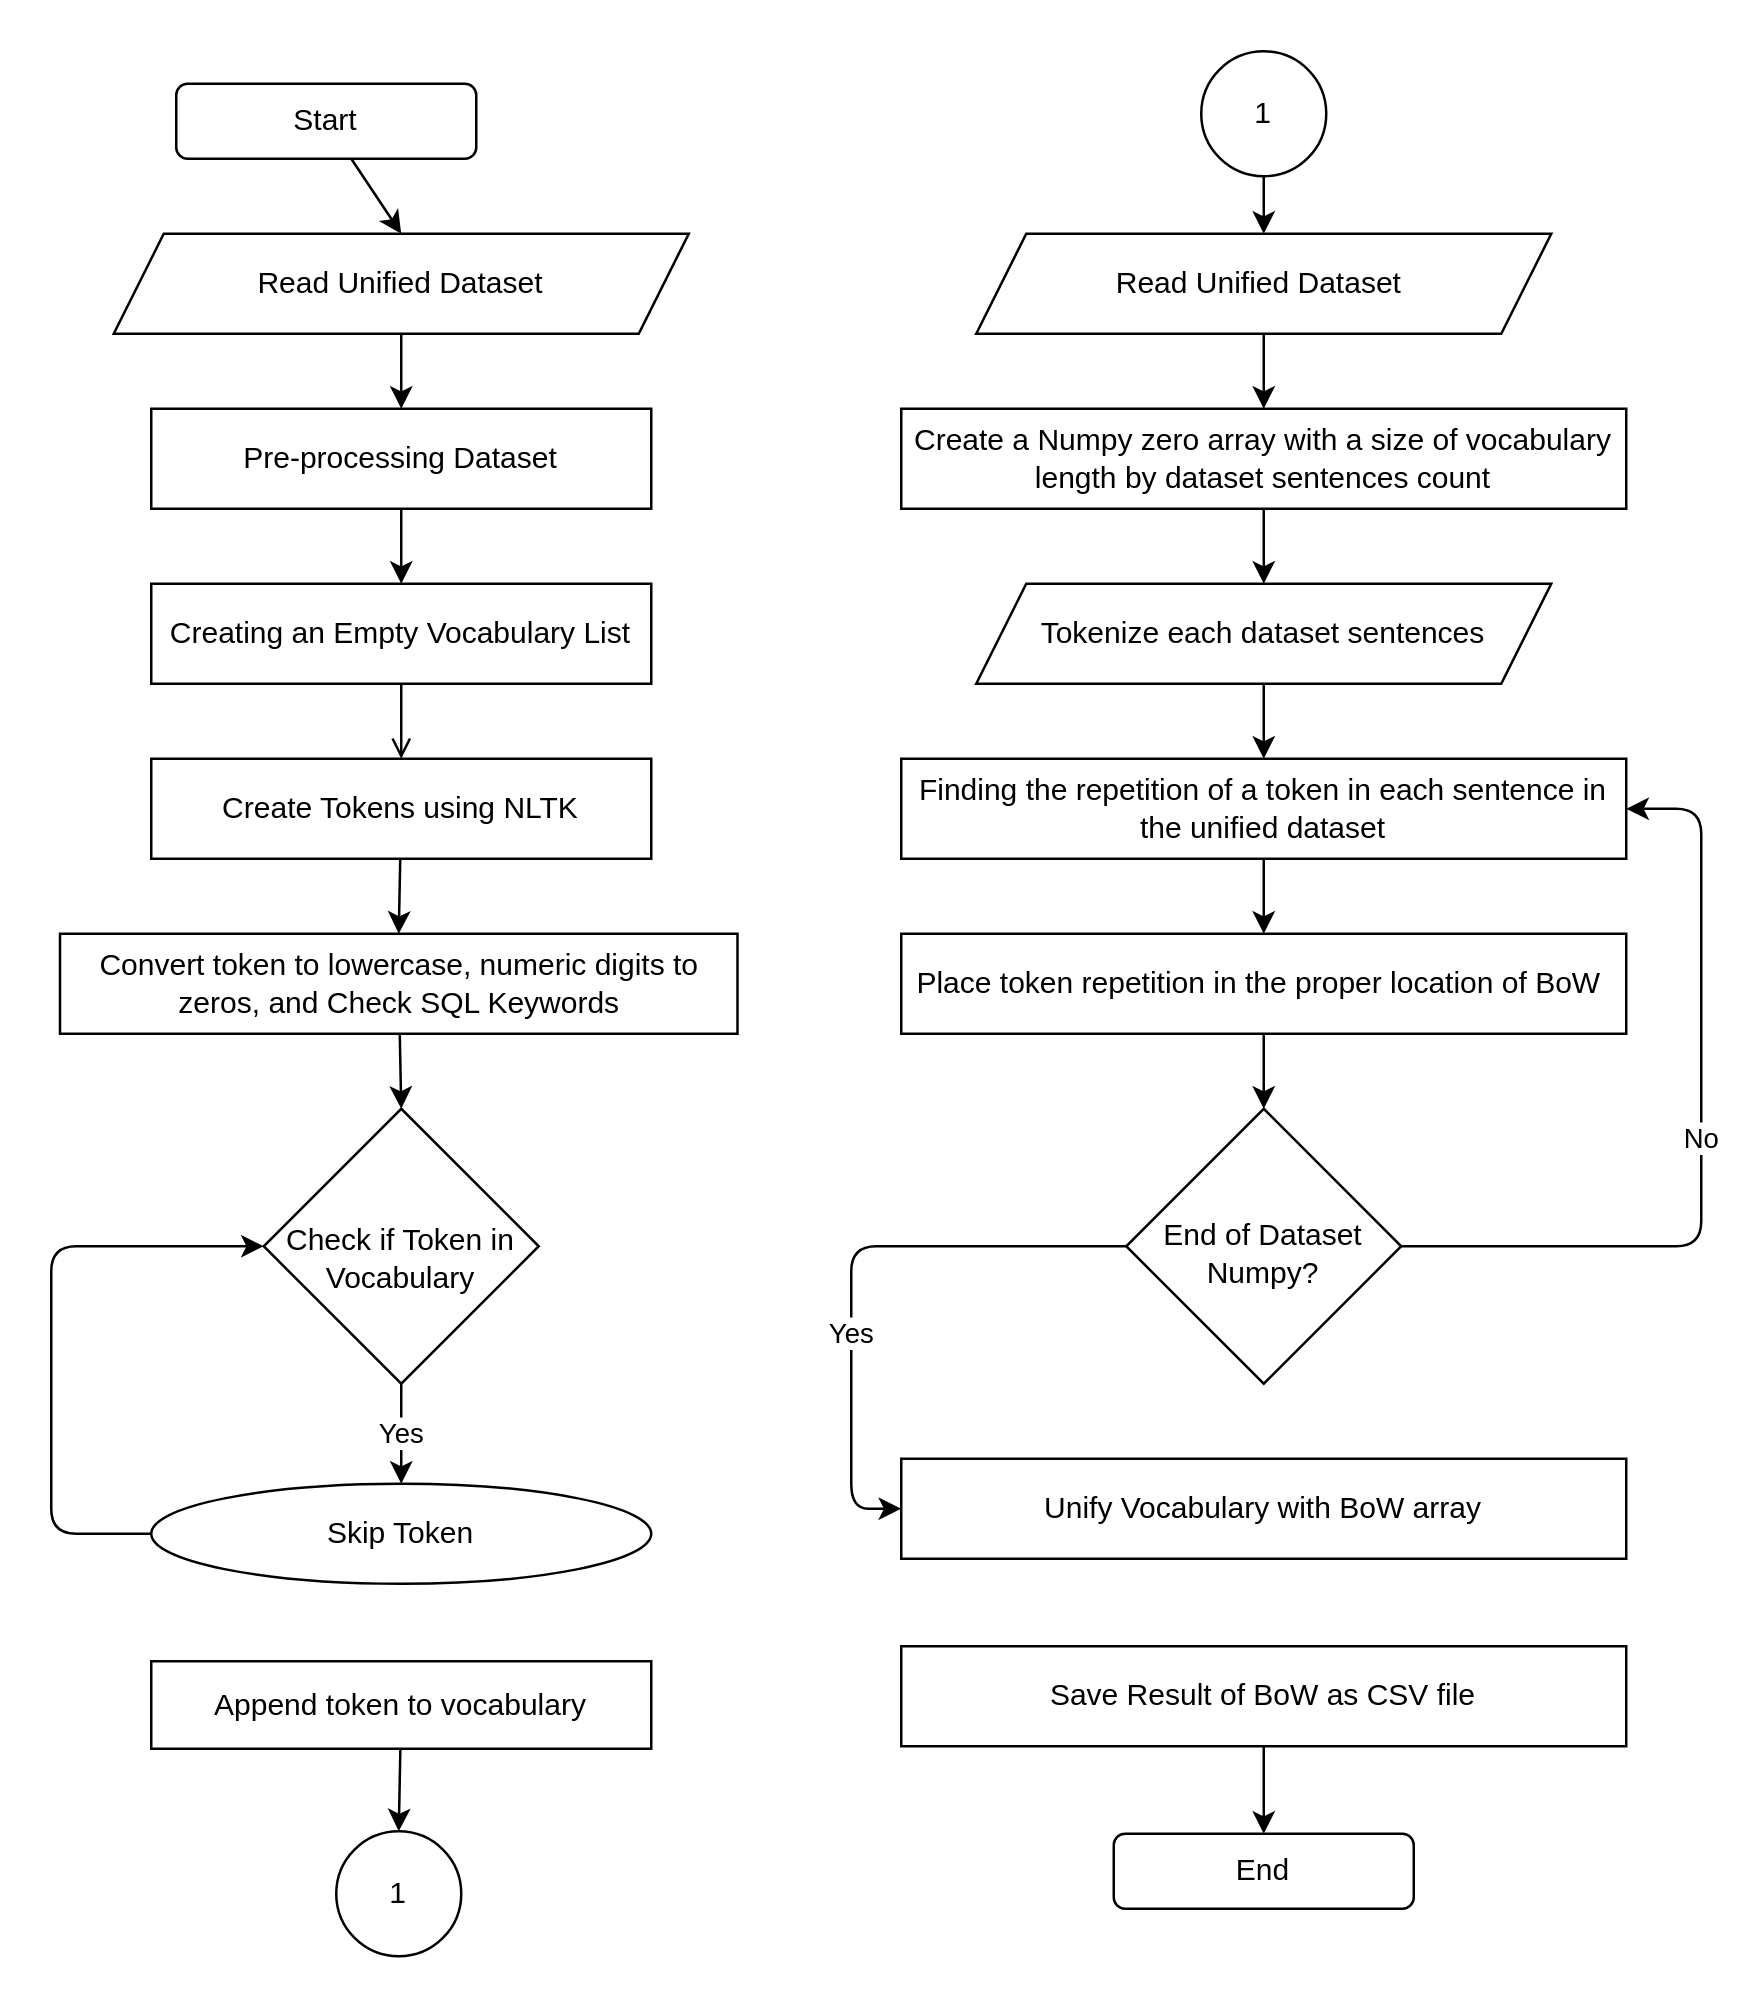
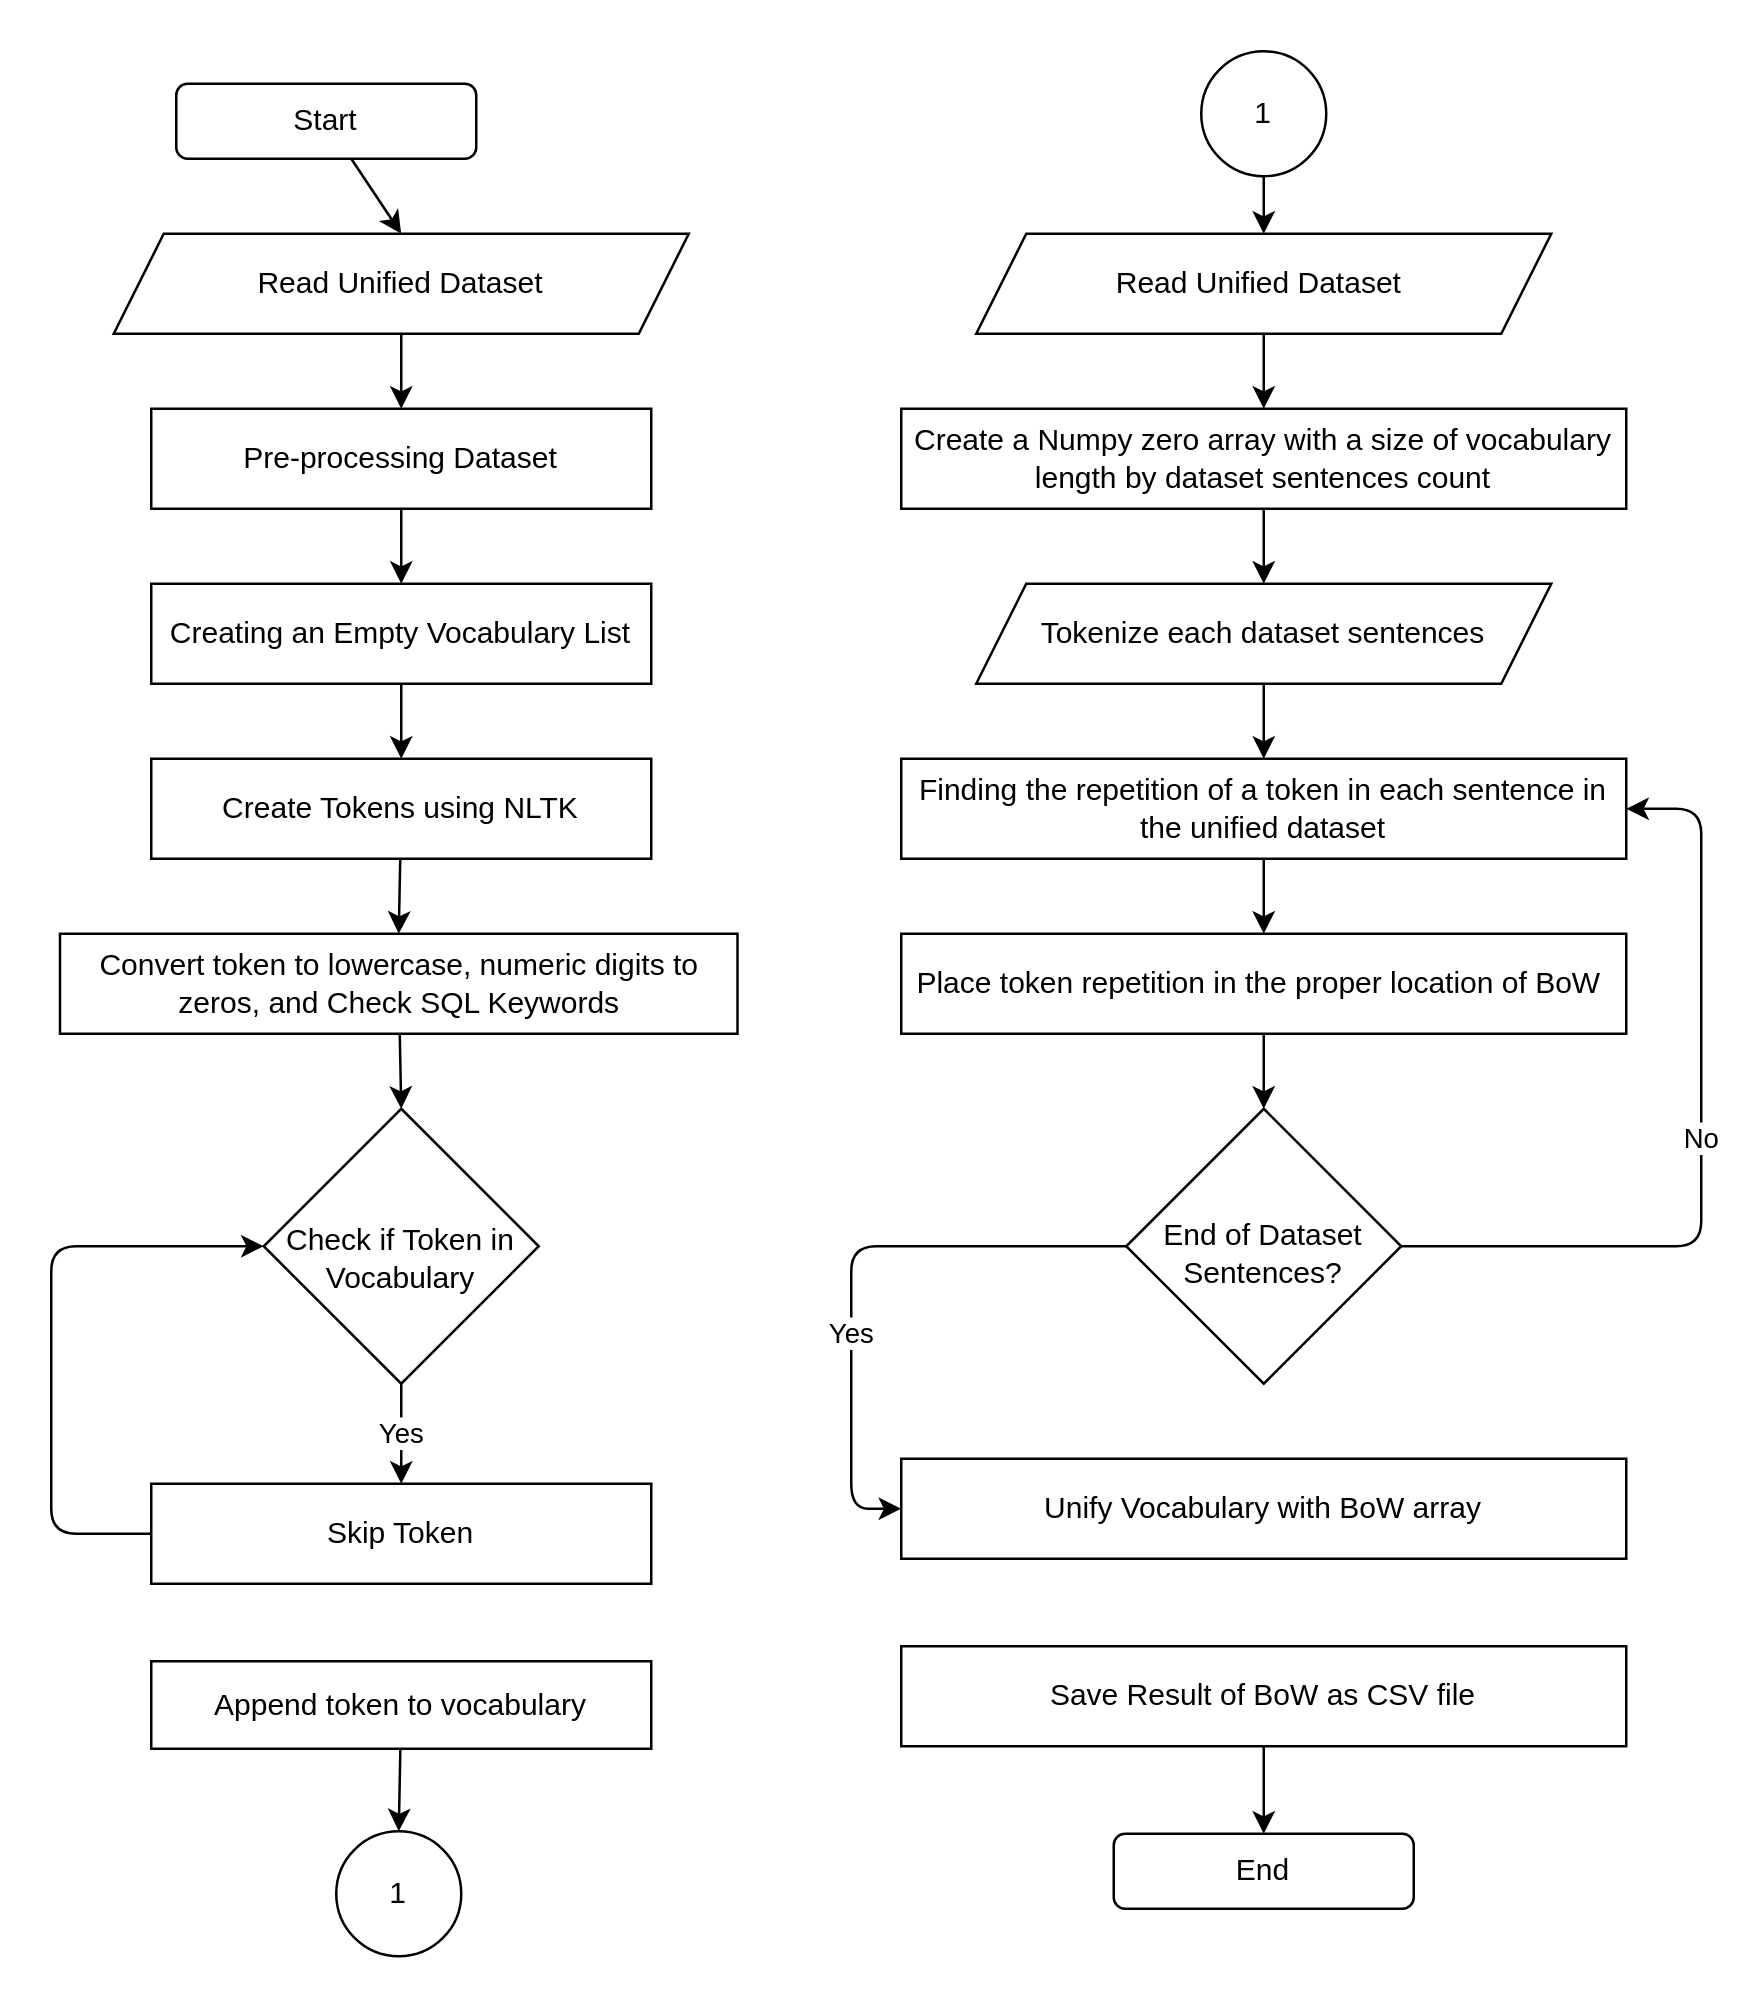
edge "Creating an Empty Vocabulary List" -> "Create Tokens using NLTK": arrowhead open -> classic
node "End of Dataset Numpy?": label "End of Dataset Numpy?" -> "End of Dataset Sentences?"
node "Skip Token": shape ellipse -> rectangle
